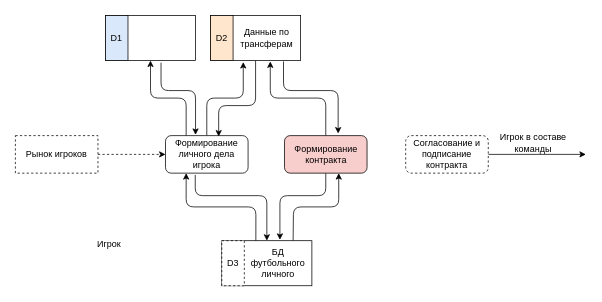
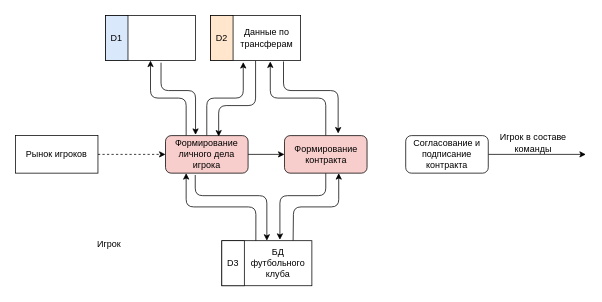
node "Рынок игроков": style dashed -> solid
node "Формирование личного дела игрока": fillcolor #ffffff -> #f8cecc
edge "Формирование личного дела игрока" -> "Формирование контракта": added
node "Согласование и подписание контракта": style dashed -> solid
node "D3": style dashed -> solid
node "БД футбольного личного": label "БД футбольного личного" -> "БД футбольного клуба"
